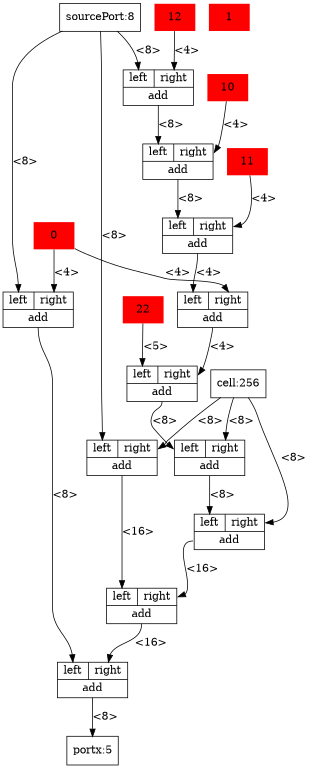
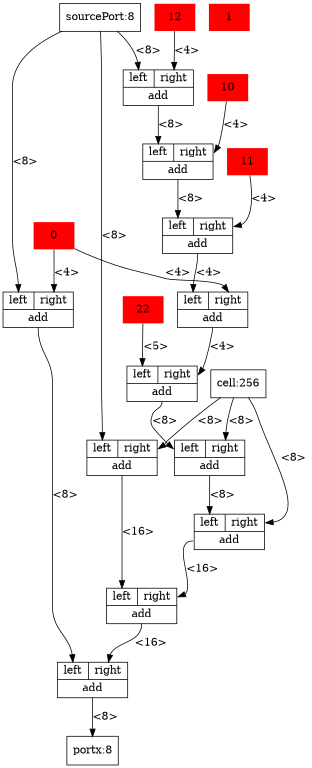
node "portx:5": label "portx:5" -> "portx:8"
